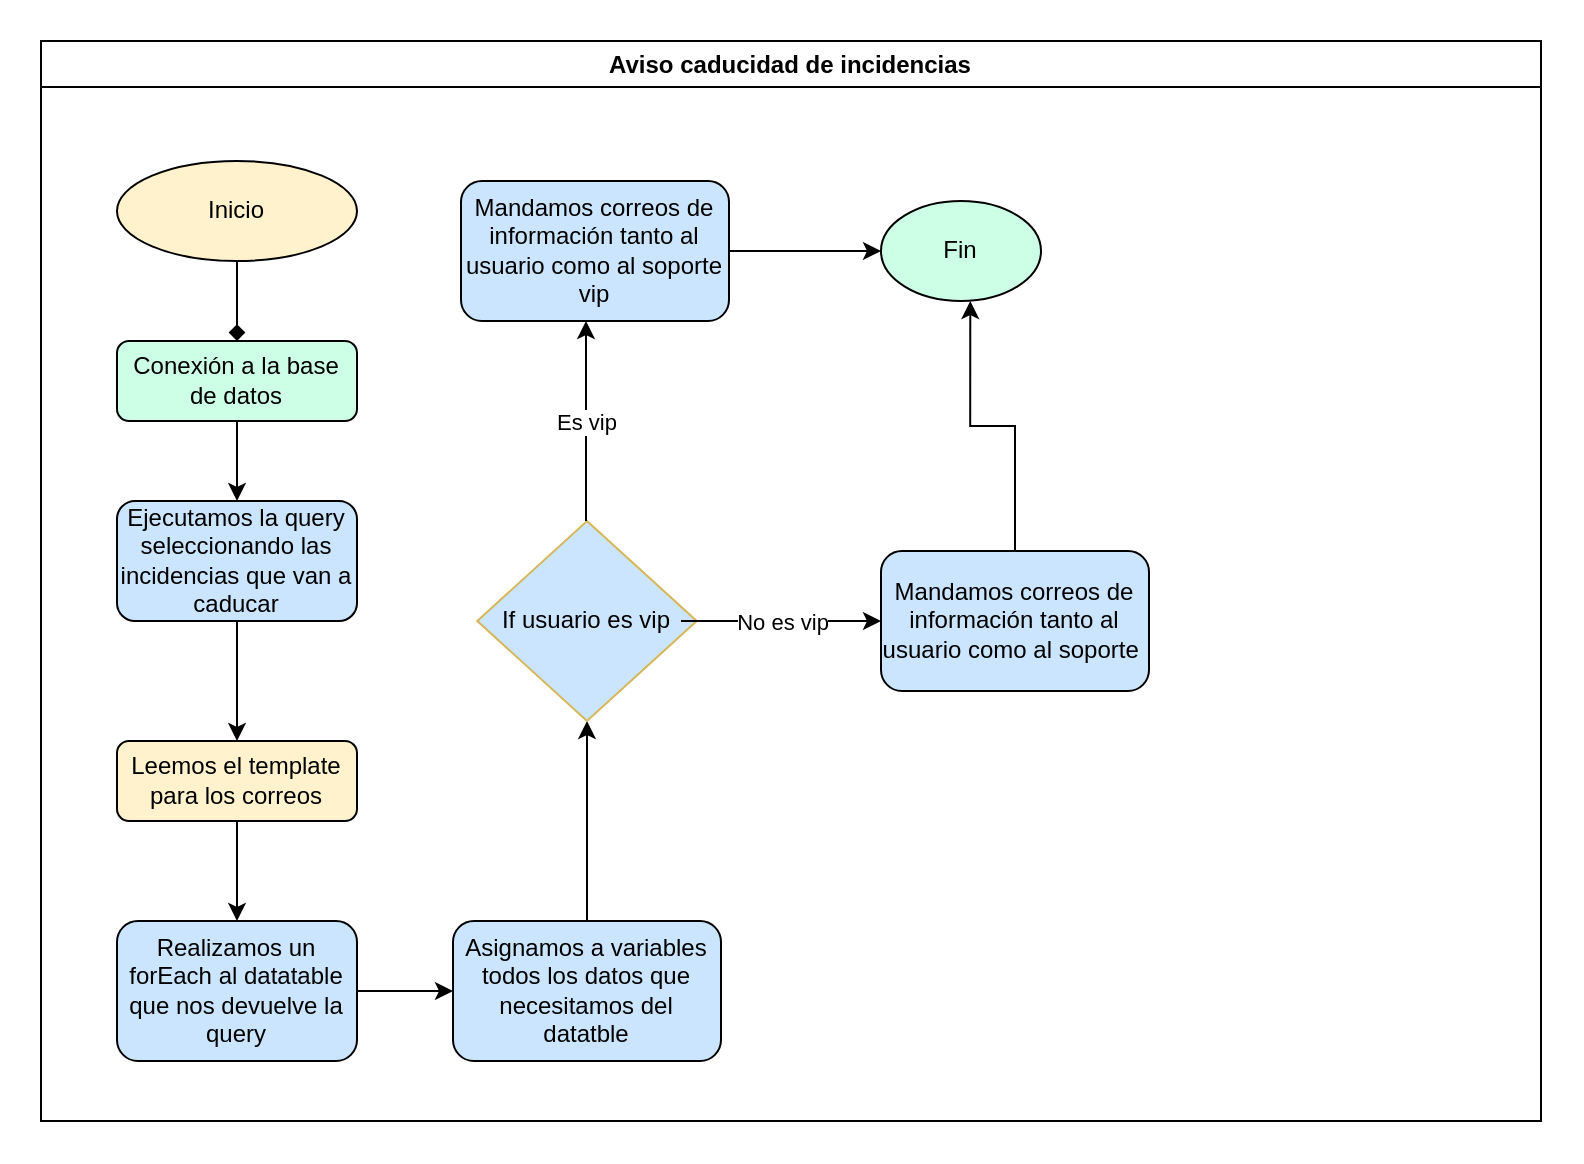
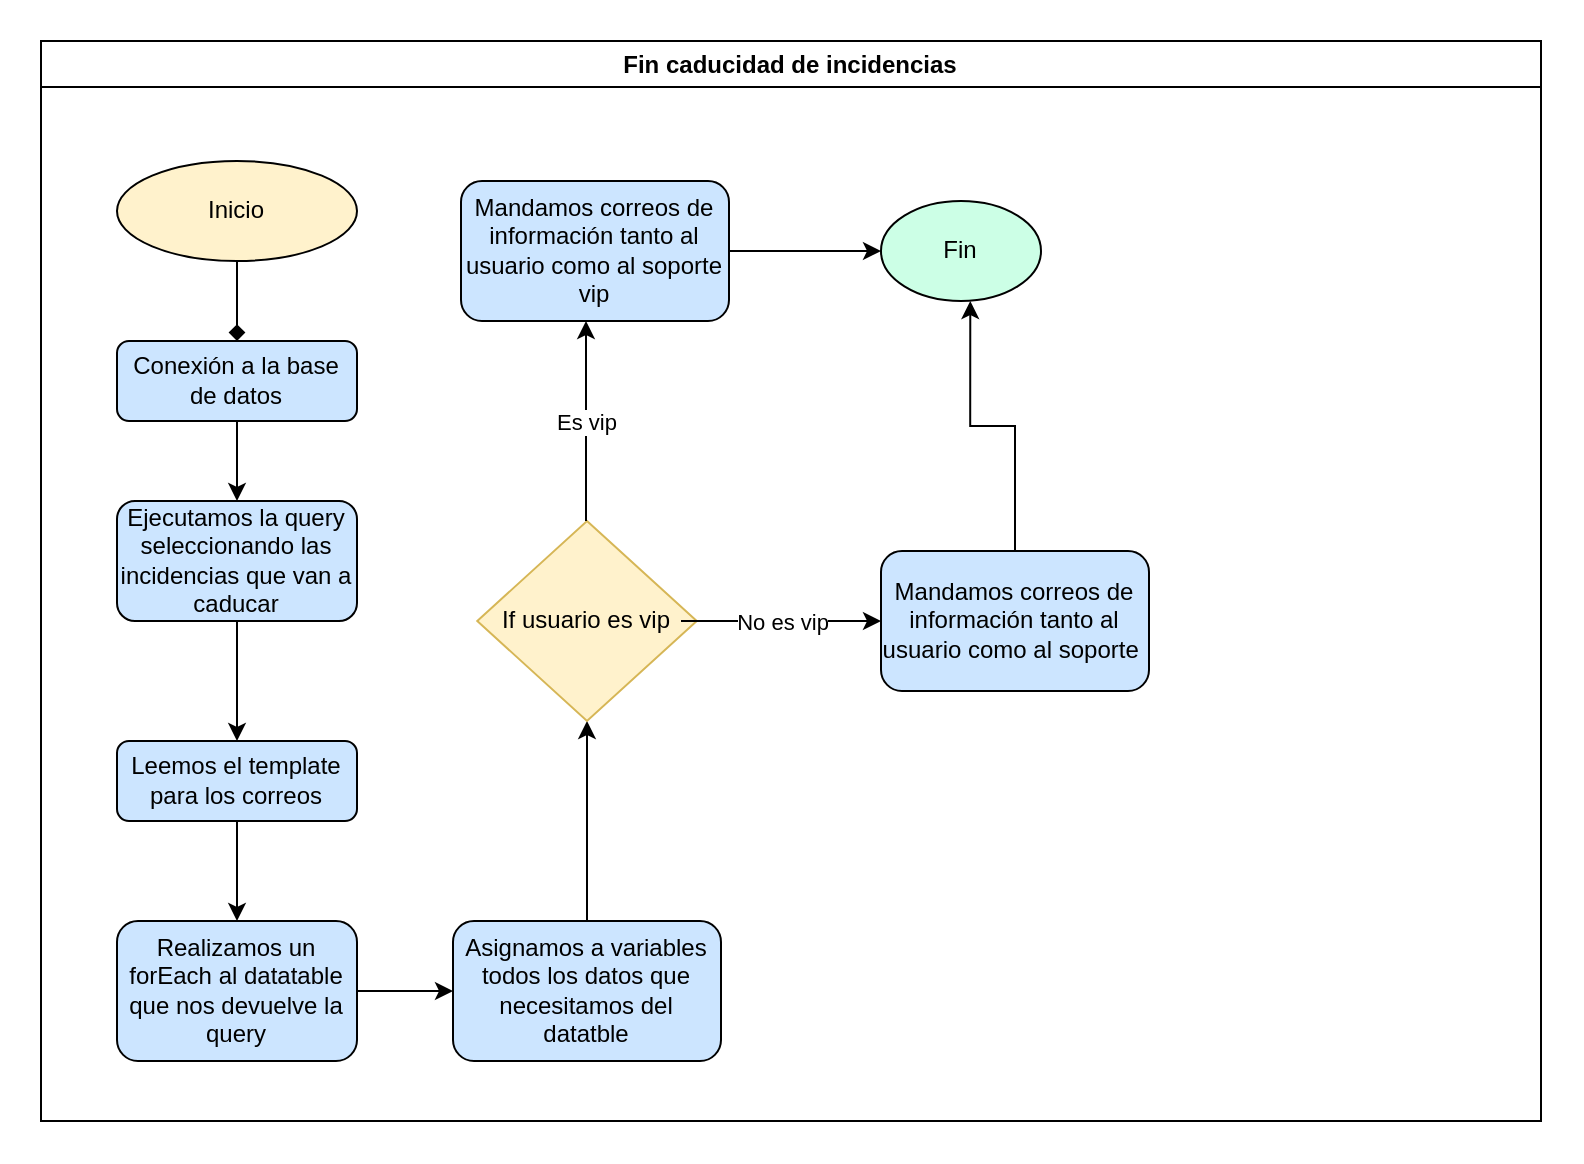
node "Aviso caducidad de incidencias": label "Aviso caducidad de incidencias" -> "Fin caducidad de incidencias"
node "Conexión a la base de datos": fillcolor #ccffe6 -> #cce5ff
node "If usuario es vip": fillcolor #cce5ff -> #fff2cc
node "Leemos el template para los correos": fillcolor #fff2cc -> #cce5ff
